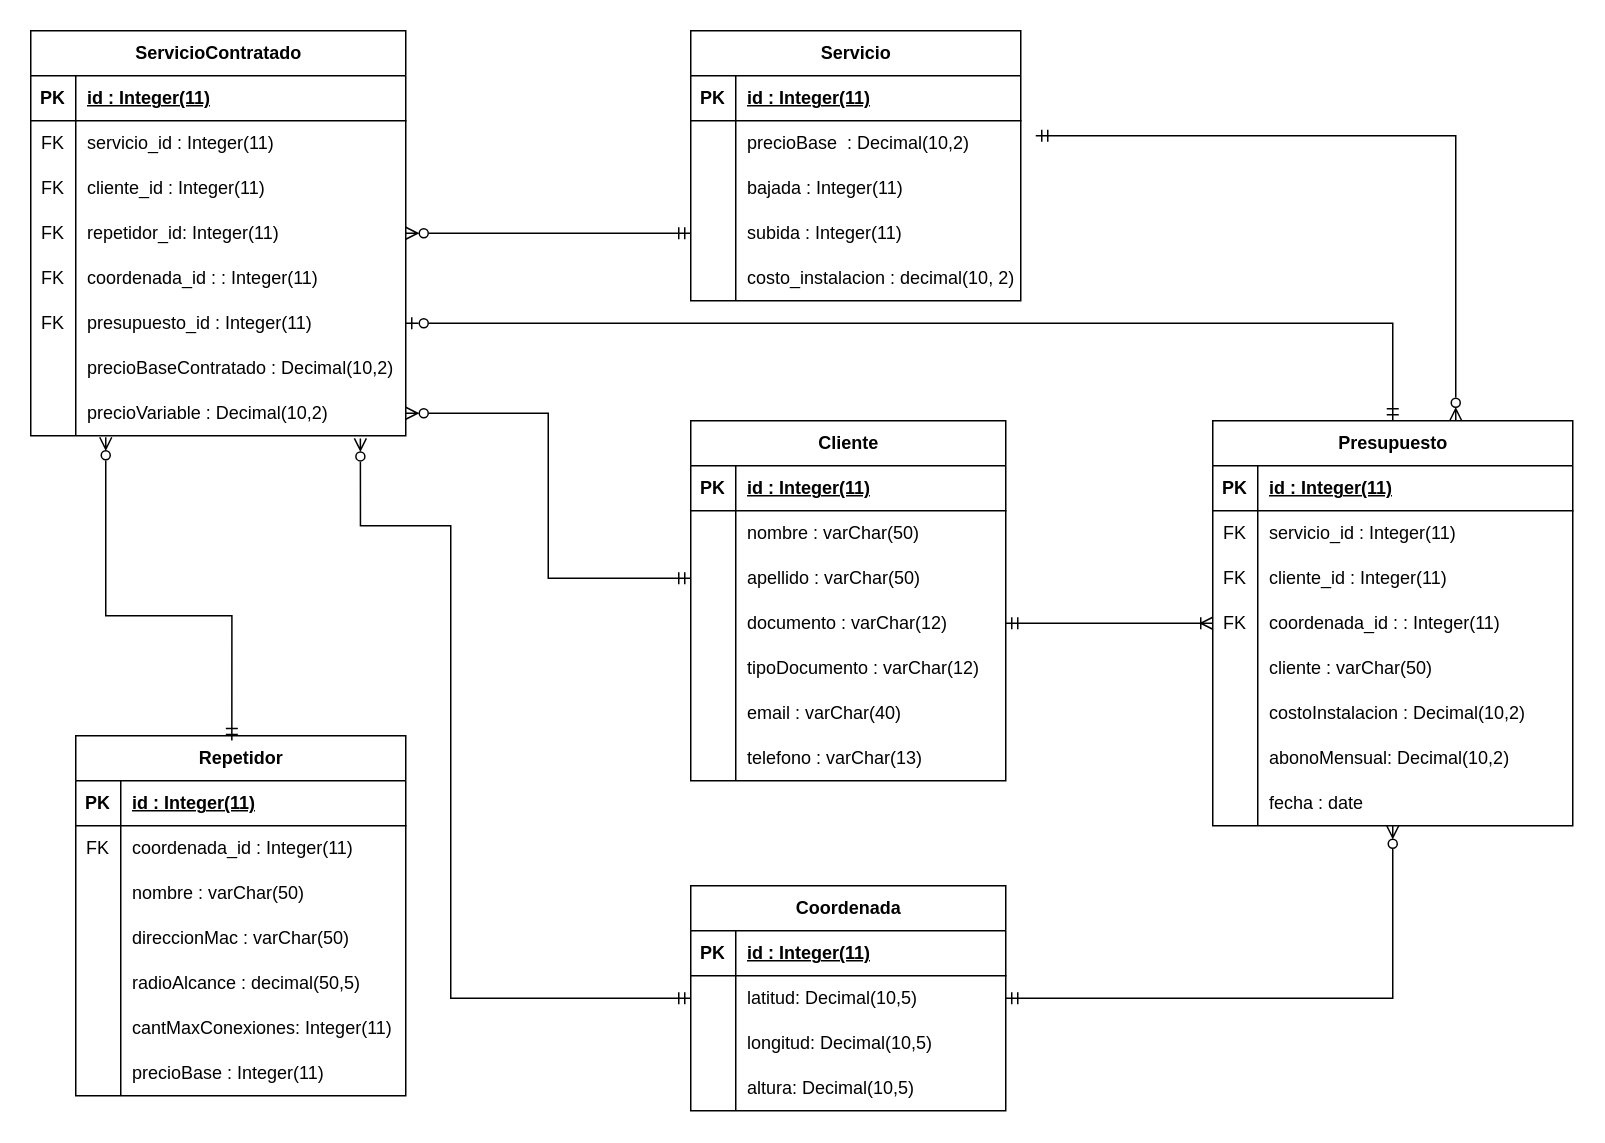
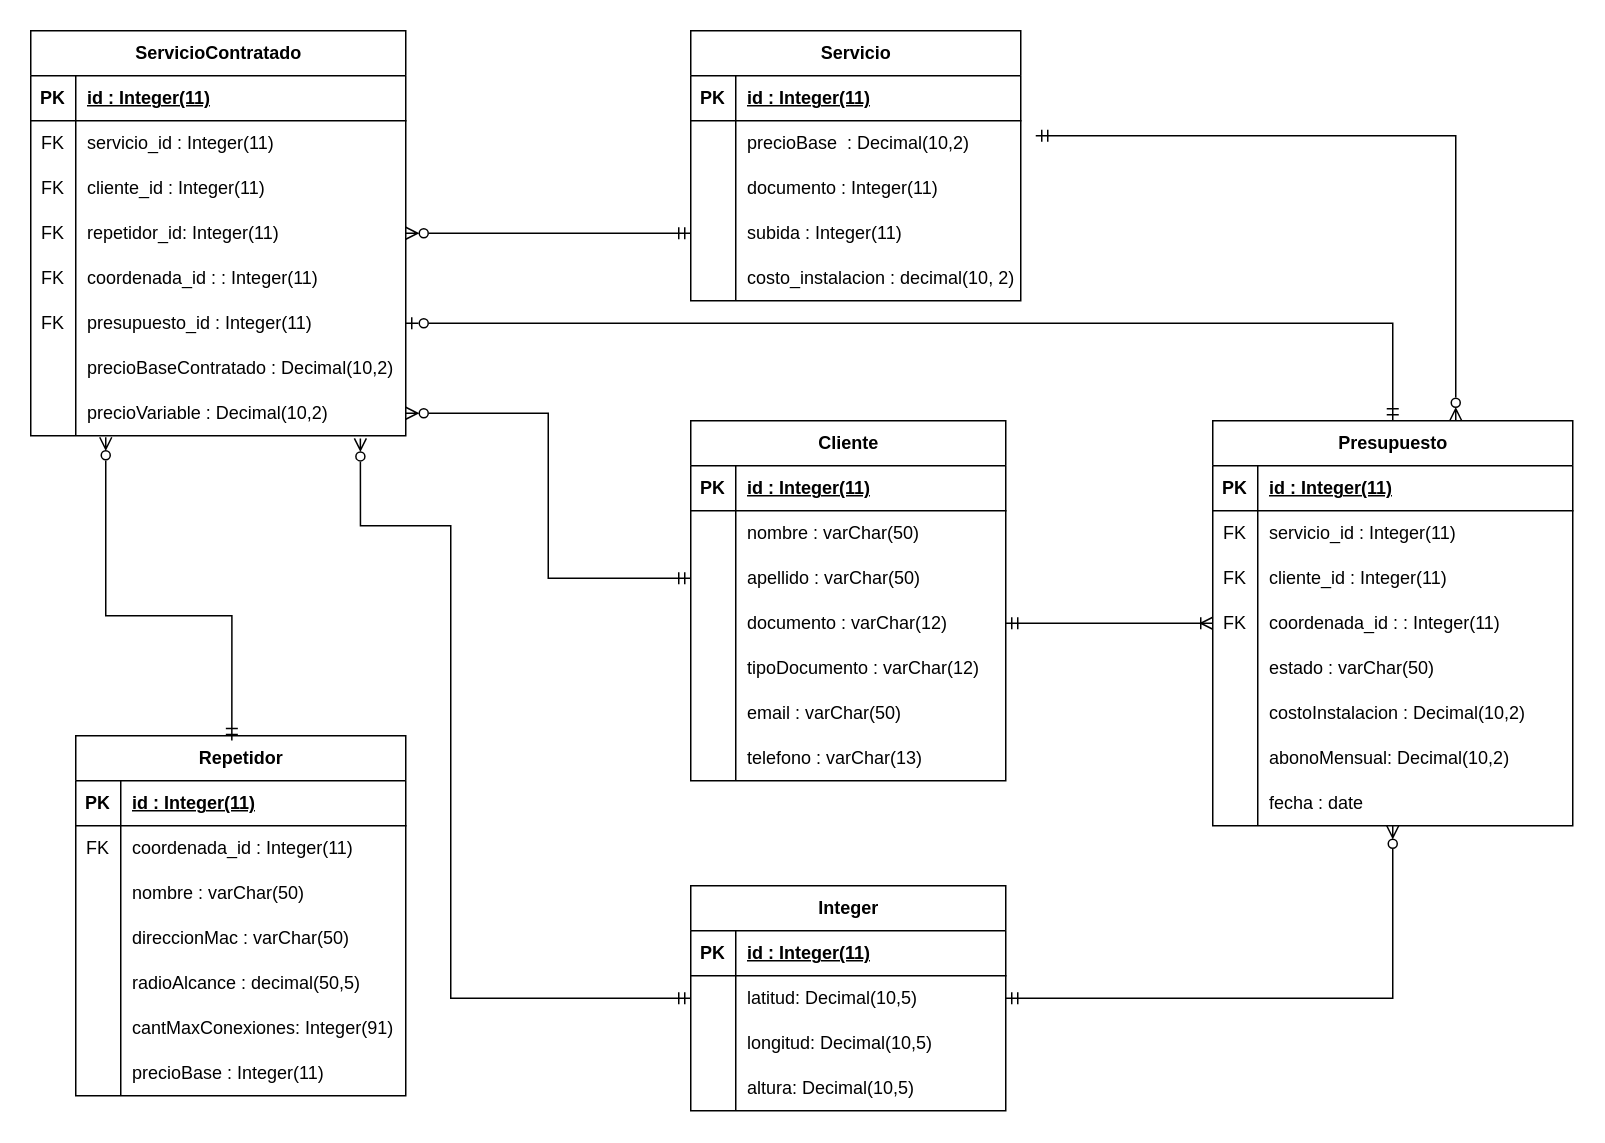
node "bajada : Integer(11)": label "bajada : Integer(11)" -> "documento : Integer(11)"
node "cliente : varChar(50)": label "cliente : varChar(50)" -> "estado : varChar(50)"
node "email : varChar(40)": label "email : varChar(40)" -> "email : varChar(50)"
node "Coordenada": label "Coordenada" -> "Integer"
node "cantMaxConexiones: Integer(11)": label "cantMaxConexiones: Integer(11)" -> "cantMaxConexiones: Integer(91)"
